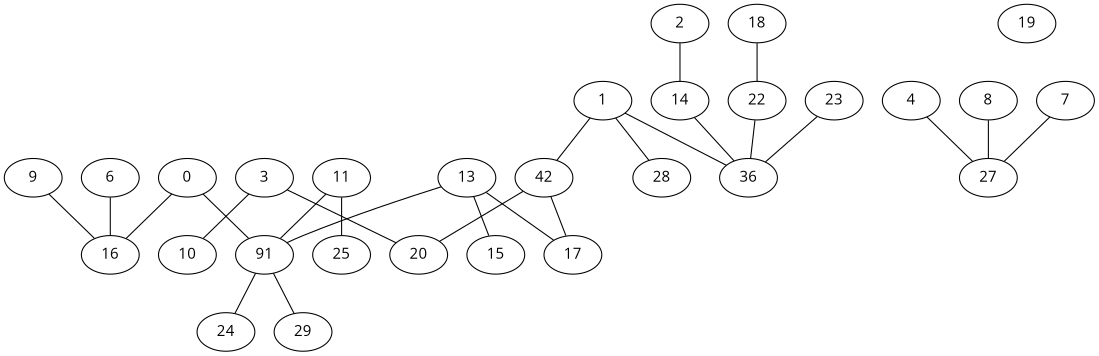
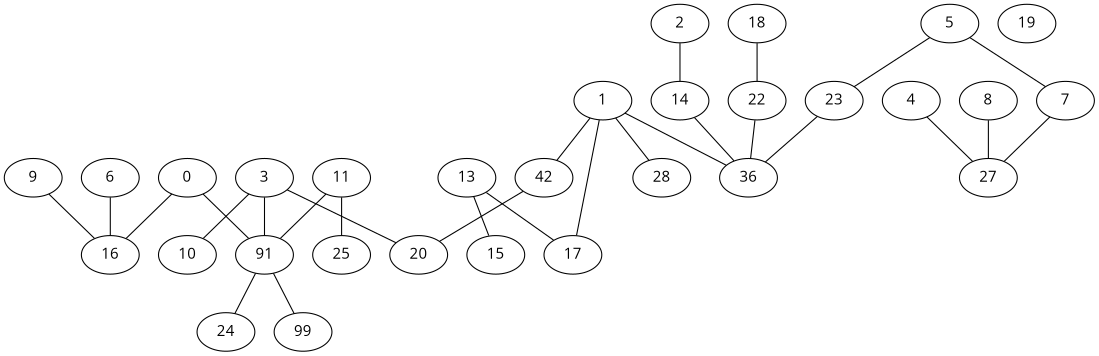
node "5": added
edge "13" -- "91": now "3" -- "91"
edge "42" -- "17": now "1" -- "17"
node "29": label "29" -> "99"
